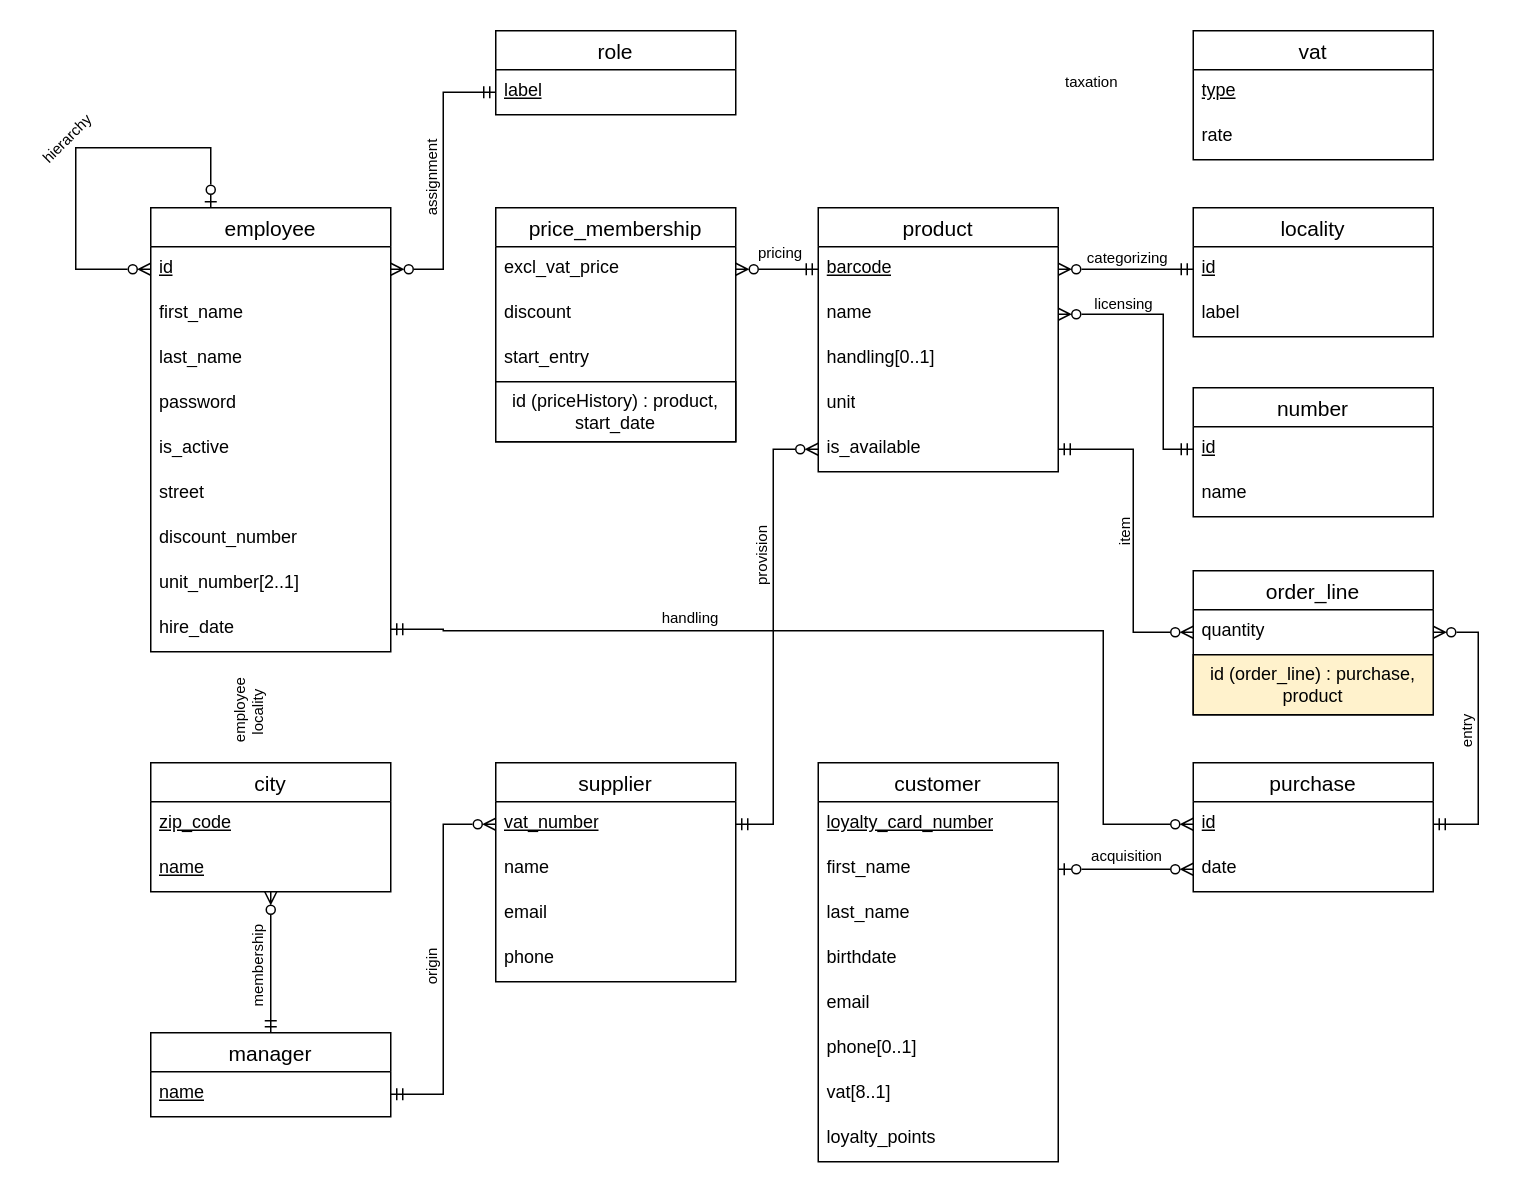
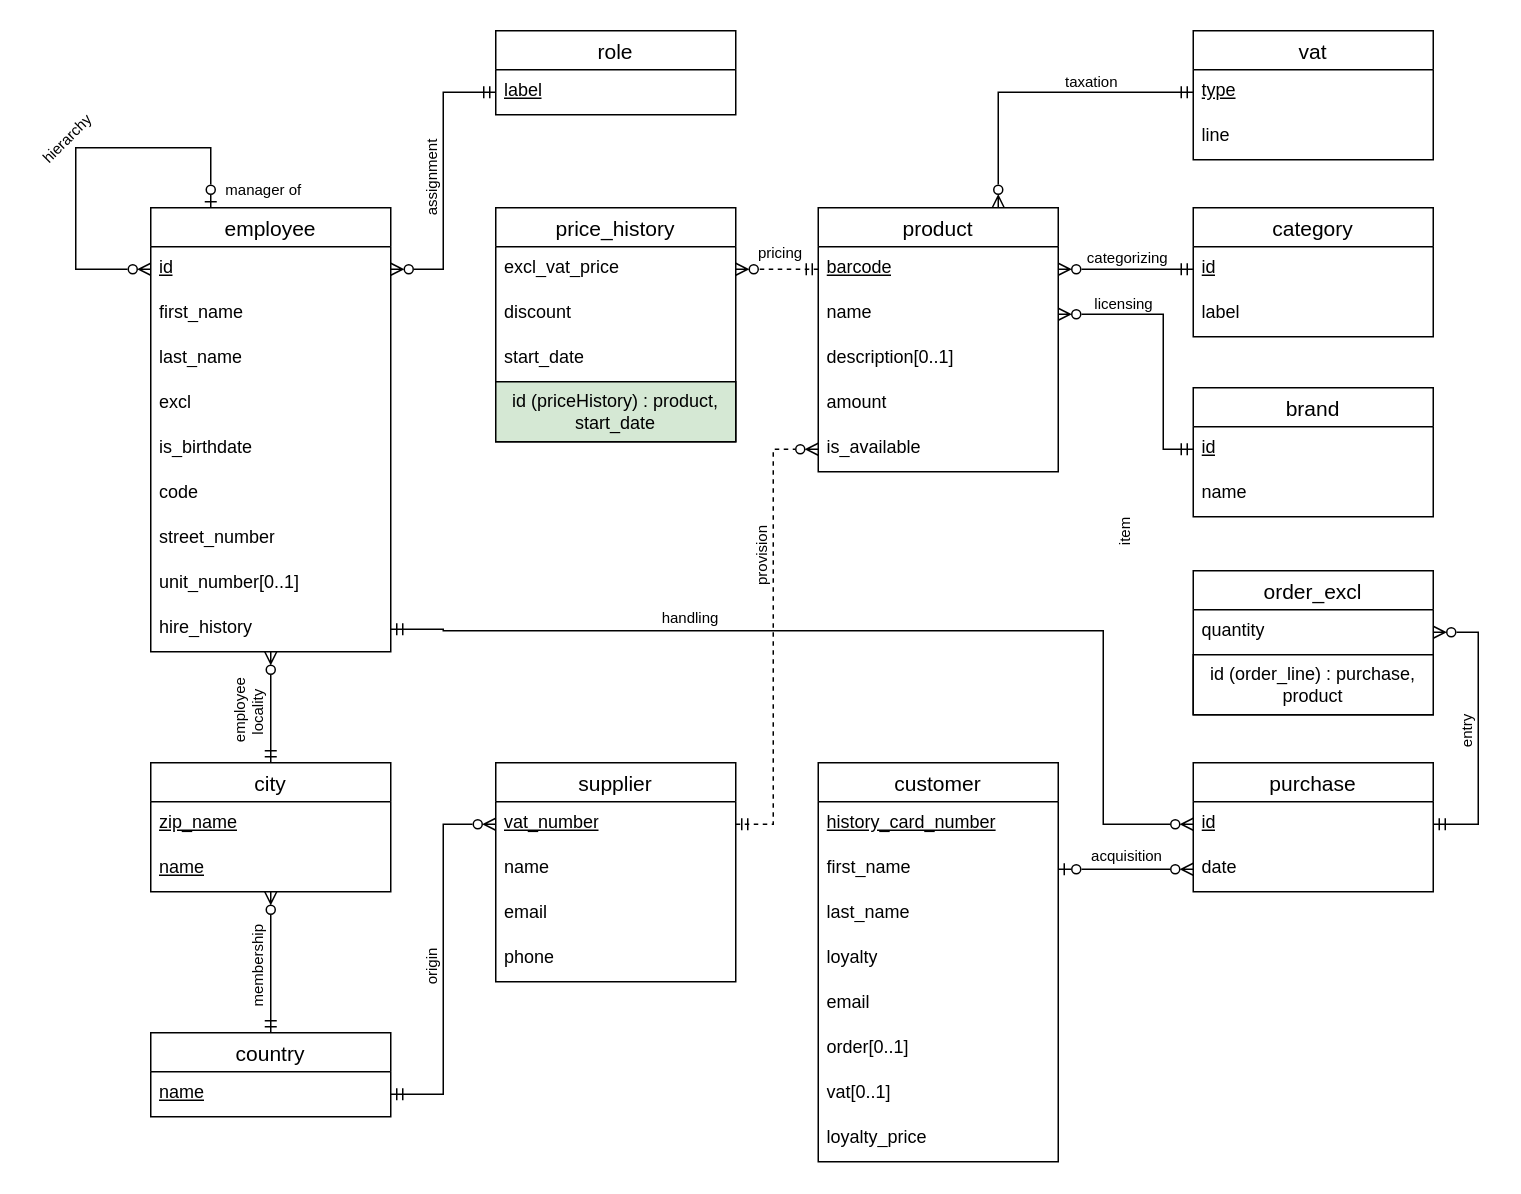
edge "type" -- "product": added
node "rate": label "rate" -> "line"
node "manager of": added
node "price_membership": label "price_membership" -> "price_history"
node "locality": label "locality" -> "category"
edge "excl_vat_price" -- "barcode": style solid -> dashed
node "start_entry": label "start_entry" -> "start_date"
node "handling[0..1]": label "handling[0..1]" -> "description[0..1]"
node "password": label "password" -> "excl"
node "unit": label "unit" -> "amount"
node "number": label "number" -> "brand"
node "id (priceHistory) : product, start_date": fillcolor #ffffff -> #d5e8d4
node "is_active": label "is_active" -> "is_birthdate"
node "street": label "street" -> "code"
edge "is_available" -- "quantity": removed
node "discount_number": label "discount_number" -> "street_number"
node "unit_number[2..1]": label "unit_number[2..1]" -> "unit_number[0..1]"
node "order_line": label "order_line" -> "order_excl"
node "hire_date": label "hire_date" -> "hire_history"
edge "is_available" -- "vat_number": style solid -> dashed
node "id (order_line) : purchase, product": fillcolor #fff2cc -> #ffffff
edge "employee" -- "city": added
node "zip_code": label "zip_code" -> "zip_name"
node "loyalty_card_number": label "loyalty_card_number" -> "history_card_number"
node "birthdate": label "birthdate" -> "loyalty"
node "phone[0..1]": label "phone[0..1]" -> "order[0..1]"
node "manager": label "manager" -> "country"
node "vat[8..1]": label "vat[8..1]" -> "vat[0..1]"
node "loyalty_points": label "loyalty_points" -> "loyalty_price"
